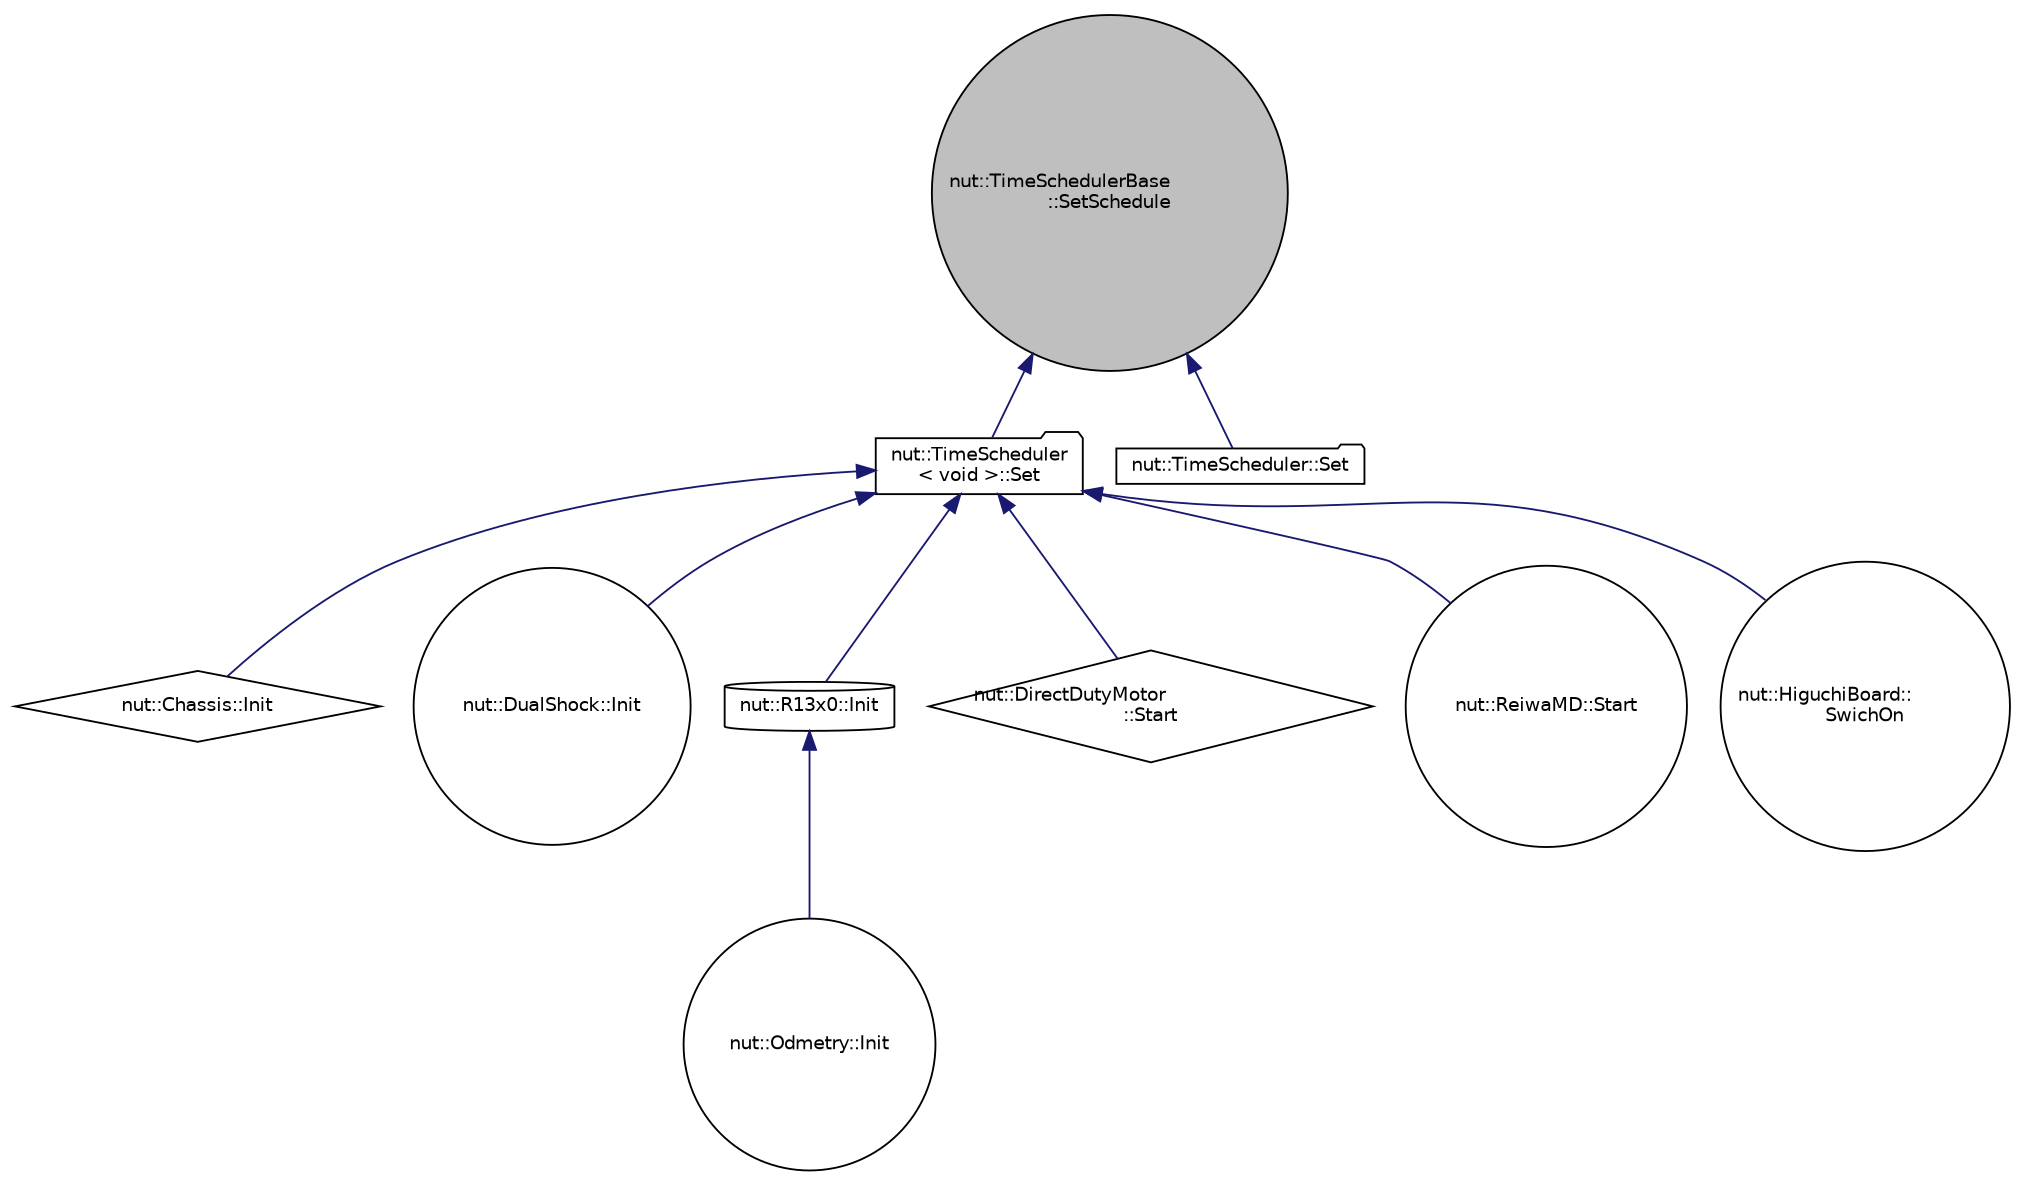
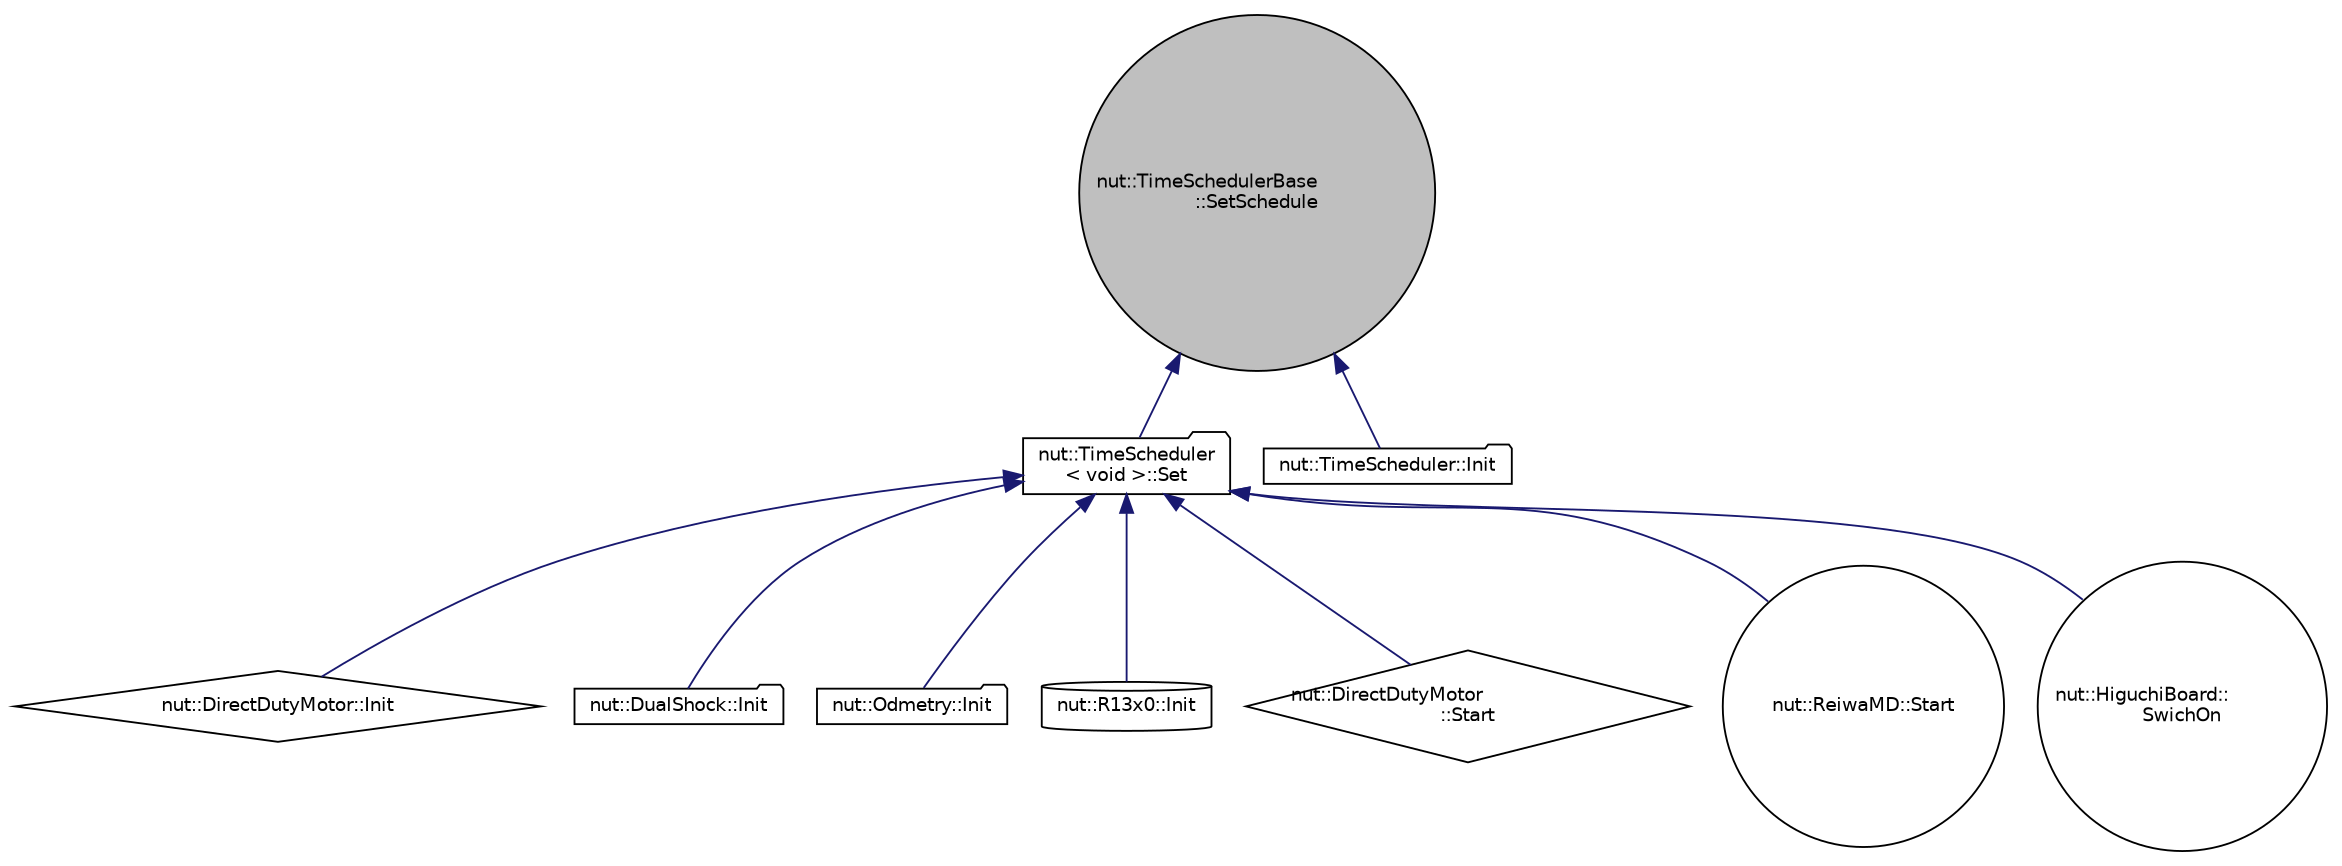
node "nut::TimeScheduler::Set": label "nut::TimeScheduler::Set" -> "nut::TimeScheduler::Init"
node "nut::Chassis::Init": label "nut::Chassis::Init" -> "nut::DirectDutyMotor::Init"
node "nut::DualShock::Init": shape circle -> folder
edge "nut::Odmetry::Init" -> "nut::R13x0::Init": now "nut::Odmetry::Init" -> "nut::TimeScheduler < void >::Set"
node "nut::Odmetry::Init": shape circle -> folder
